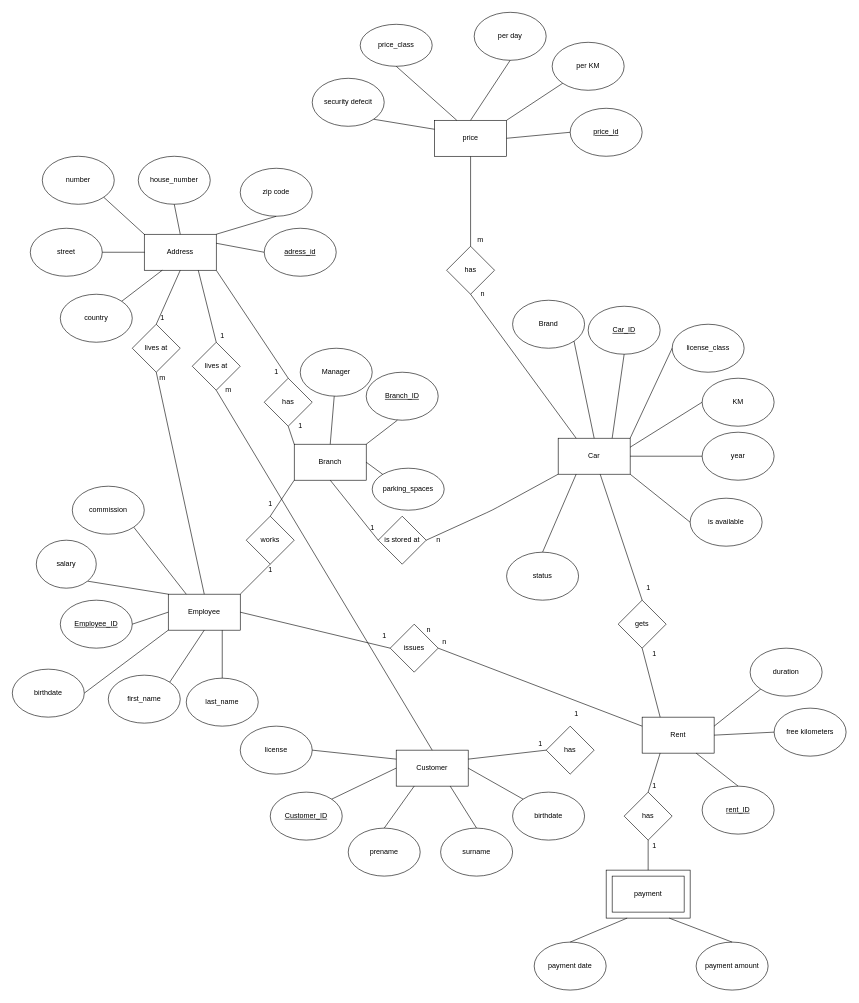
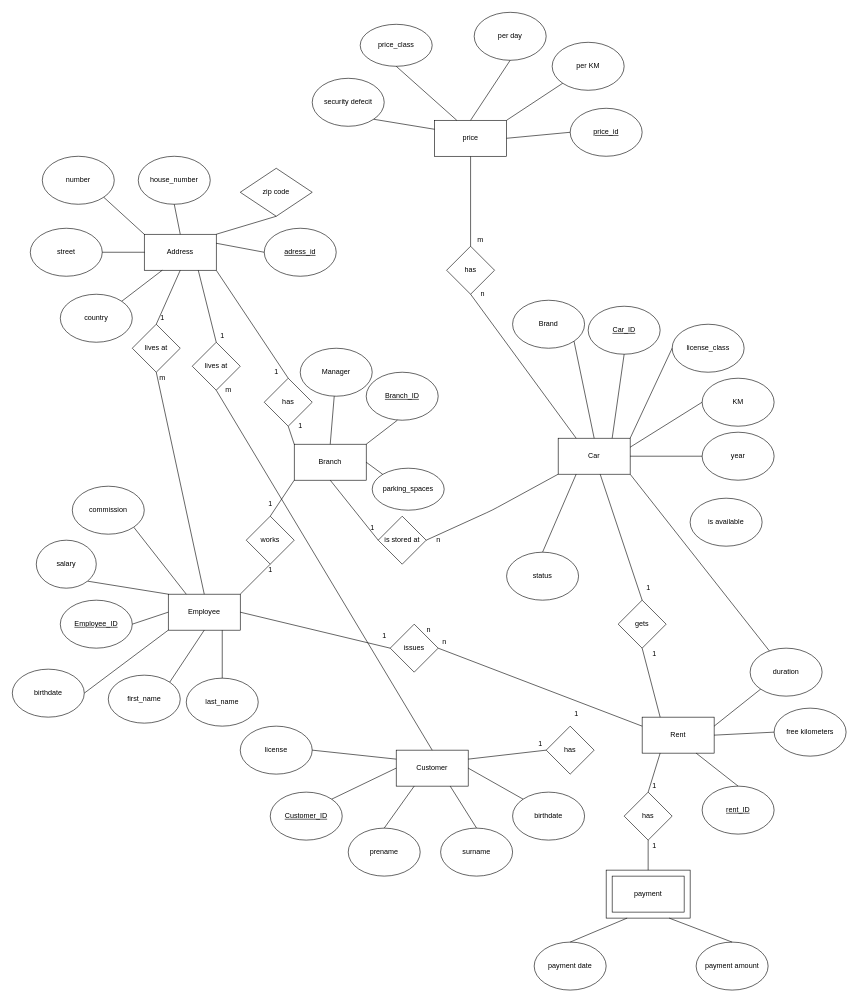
node "zip code": shape ellipse -> diamond
edge "Car" -- "is available": now "Car" -- "duration"
